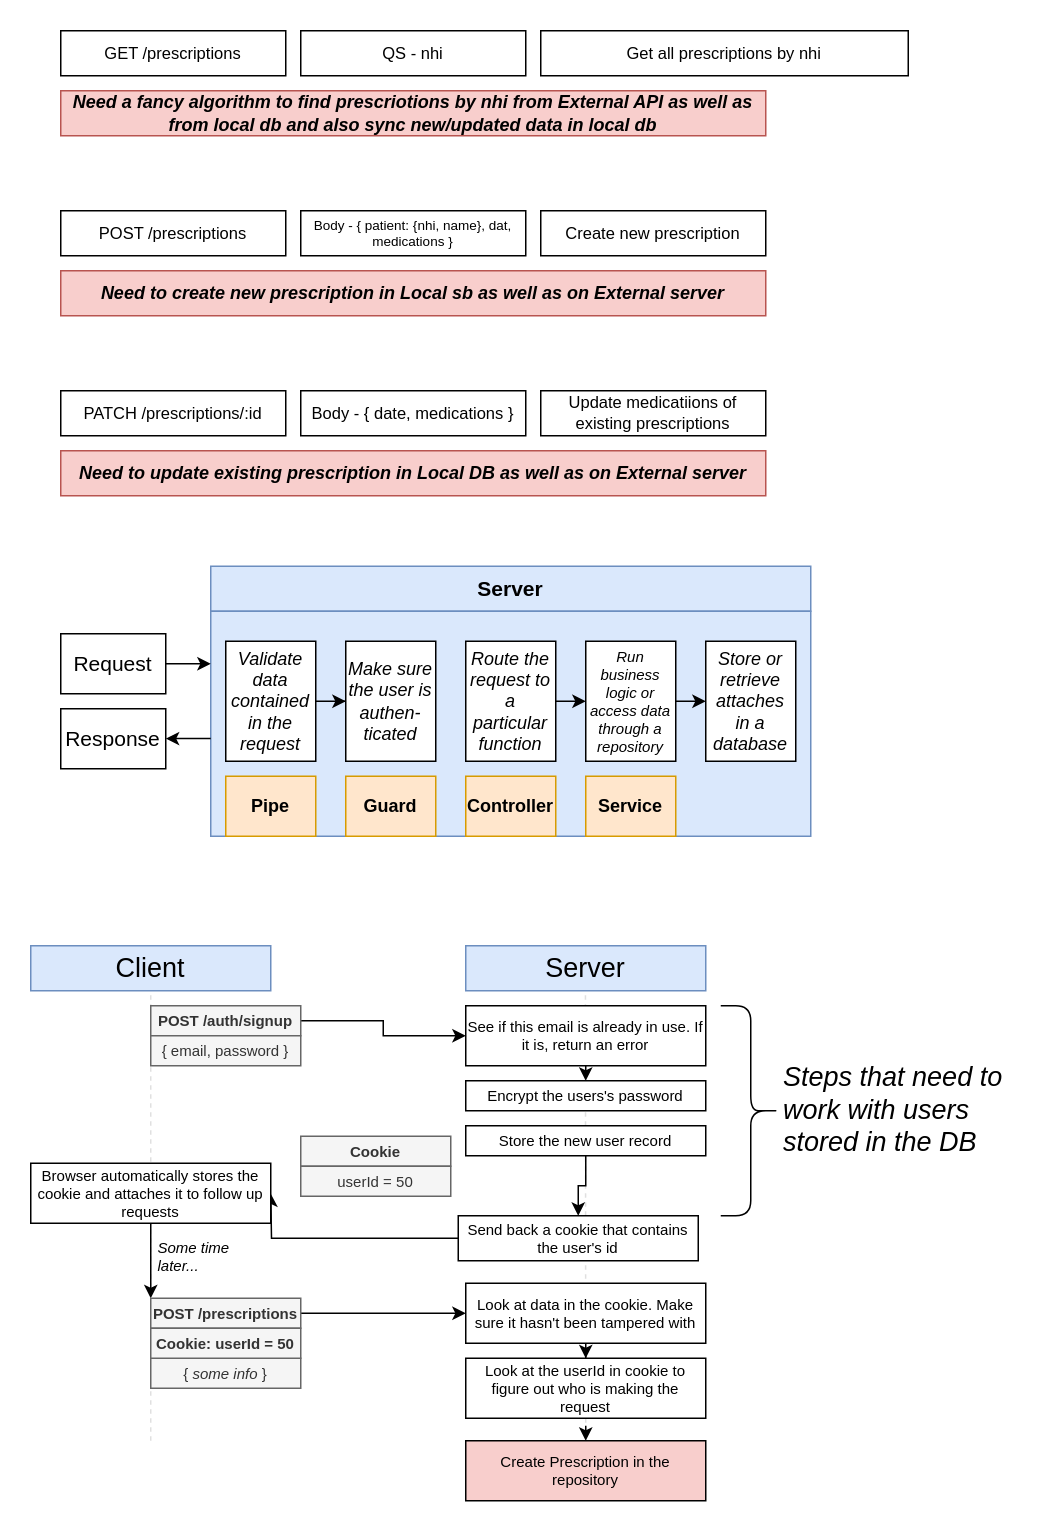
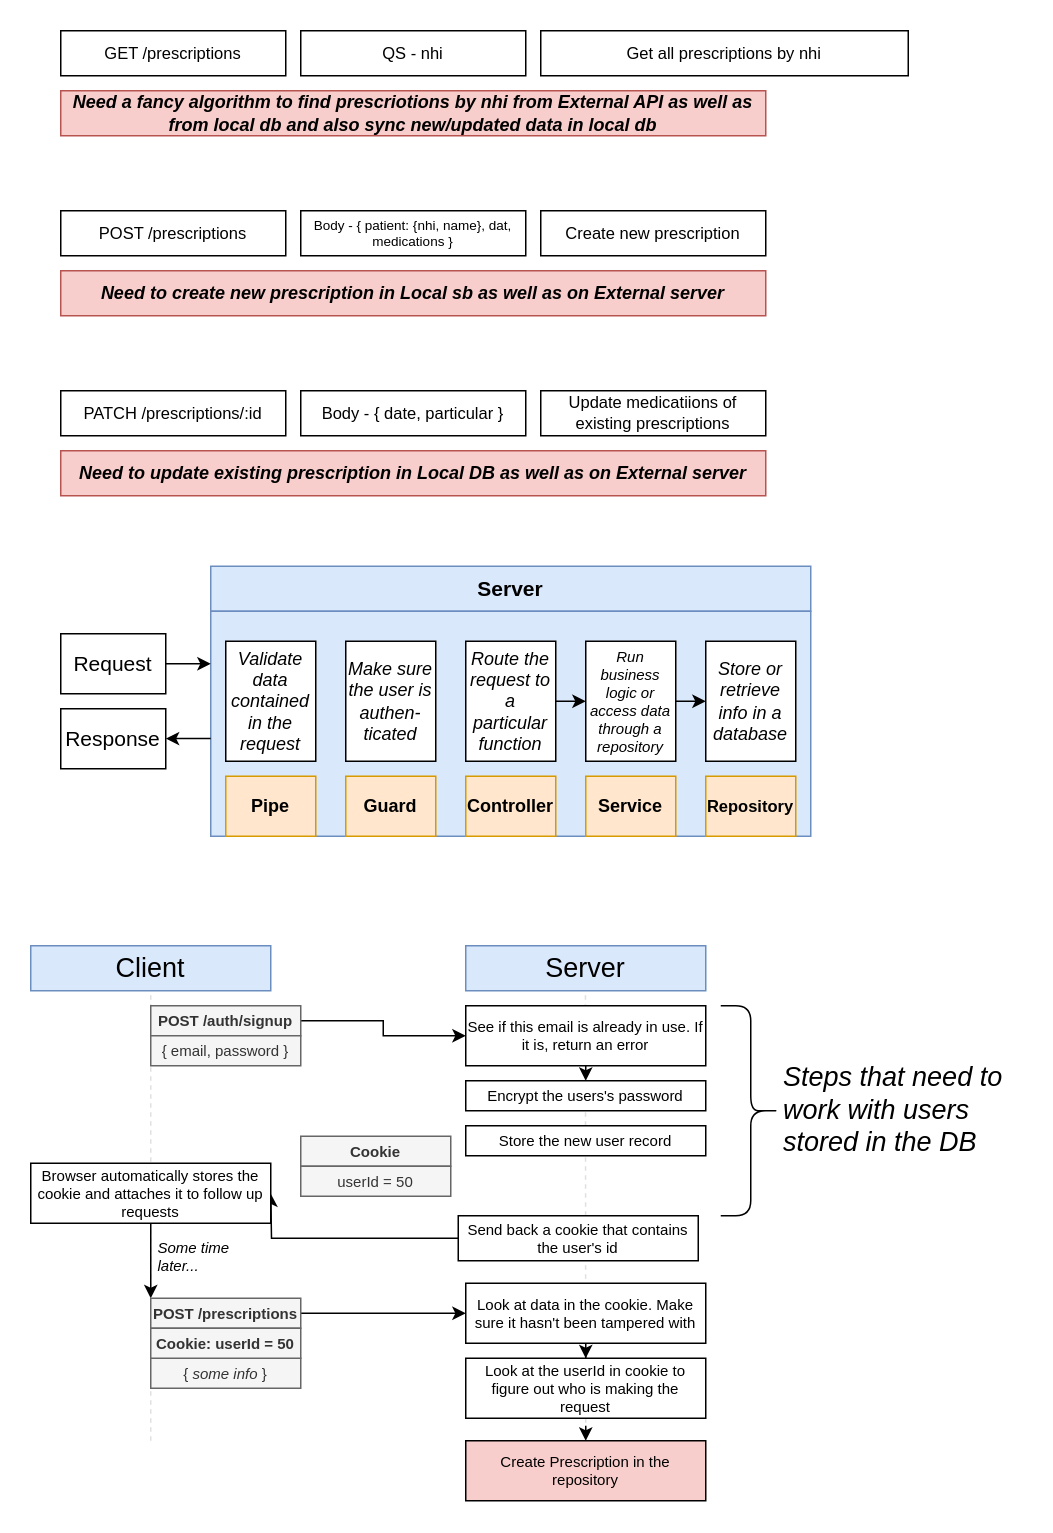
node "Body - { date, medications }": label "Body - { date, medications }" -> "Body - { date, particular }"
edge "Validate data contained in the request" -> "Make sure the user is authen-ticated": removed
node "Store or retrieve attaches in a database": label "Store or retrieve attaches in a database" -> "Store or retrieve info in a database"
node "Repository": added
edge "Store the new user record" -> "Send back a cookie that contains the user's id": removed
